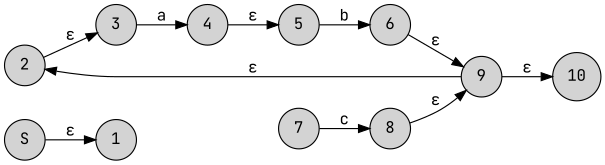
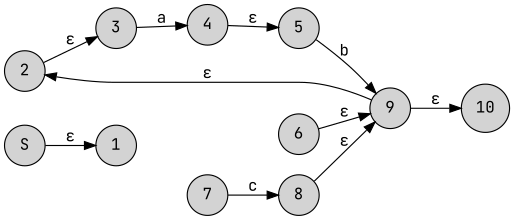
edge "5" -> "6": now "5" -> "9"
